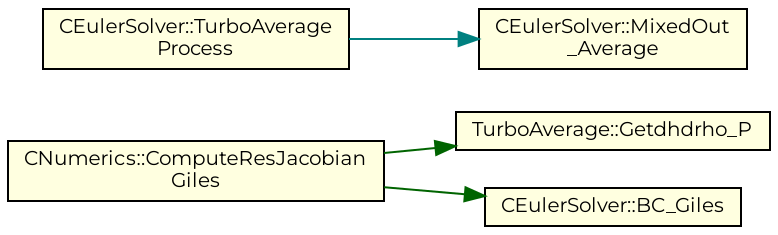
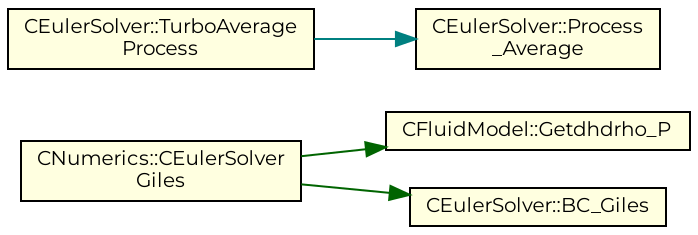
node "CEulerSolver::MixedOut _Average": label "CEulerSolver::MixedOut _Average" -> "CEulerSolver::Process _Average"
node "TurboAverage::Getdhdrho_P": label "TurboAverage::Getdhdrho_P" -> "CFluidModel::Getdhdrho_P"
node "CNumerics::ComputeResJacobian Giles": label "CNumerics::ComputeResJacobian Giles" -> "CNumerics::CEulerSolver Giles"
